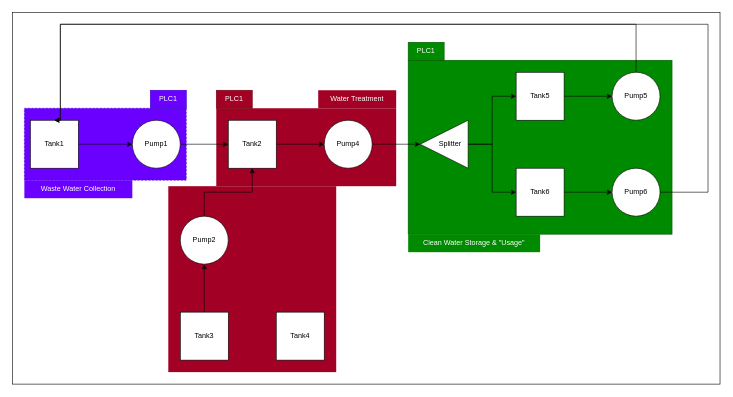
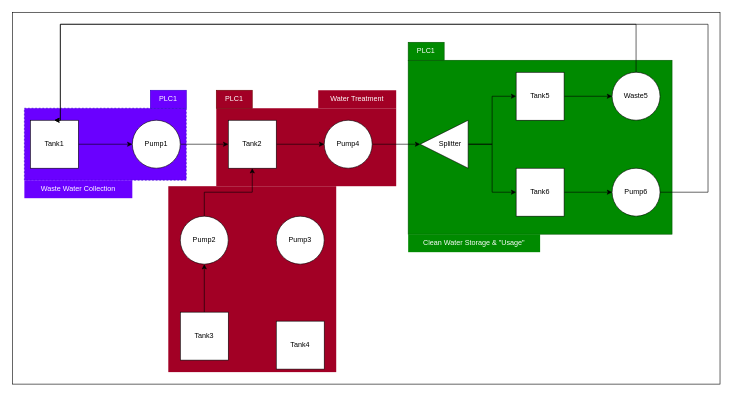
node "Pump5": label "Pump5" -> "Waste5"
node "Pump3": added
node "Tank4": moved (300, 336) -> (300, 345)
